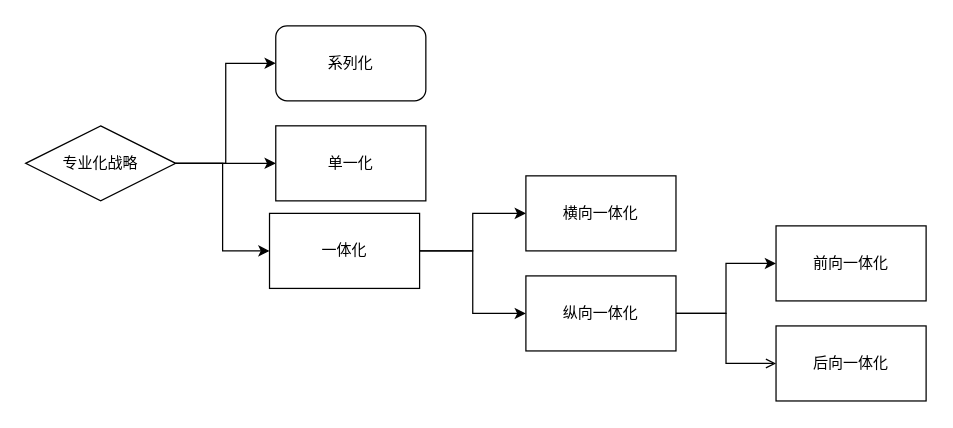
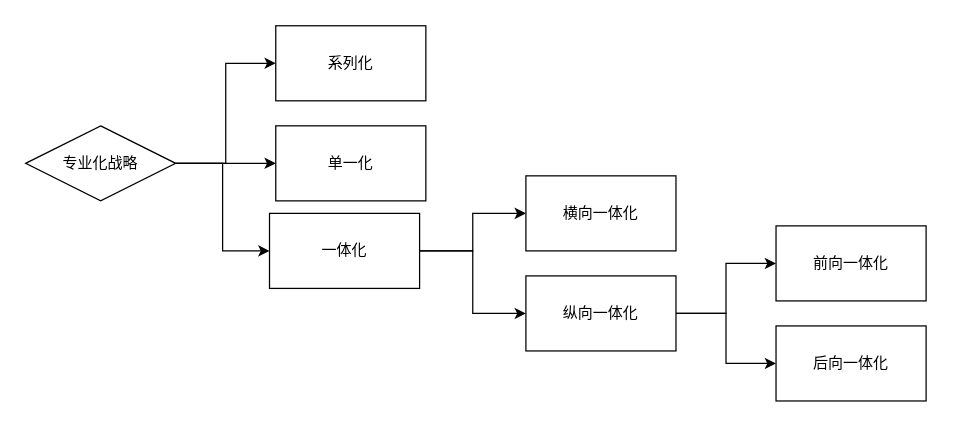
node "系列化": shape rounded rectangle -> rectangle
edge "纵向一体化" -> "后向一体化": arrowhead open -> classic
